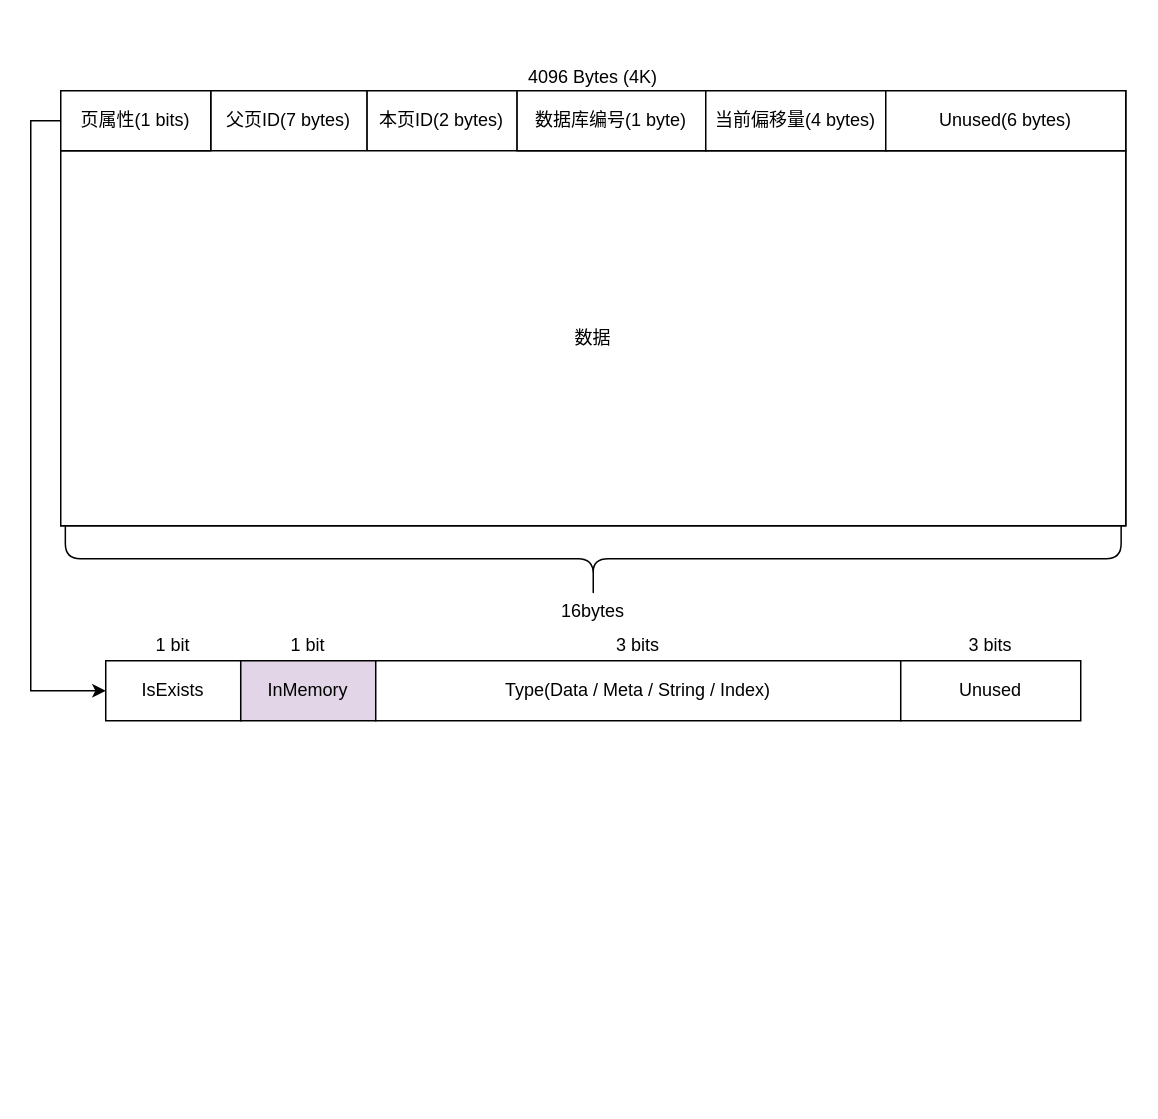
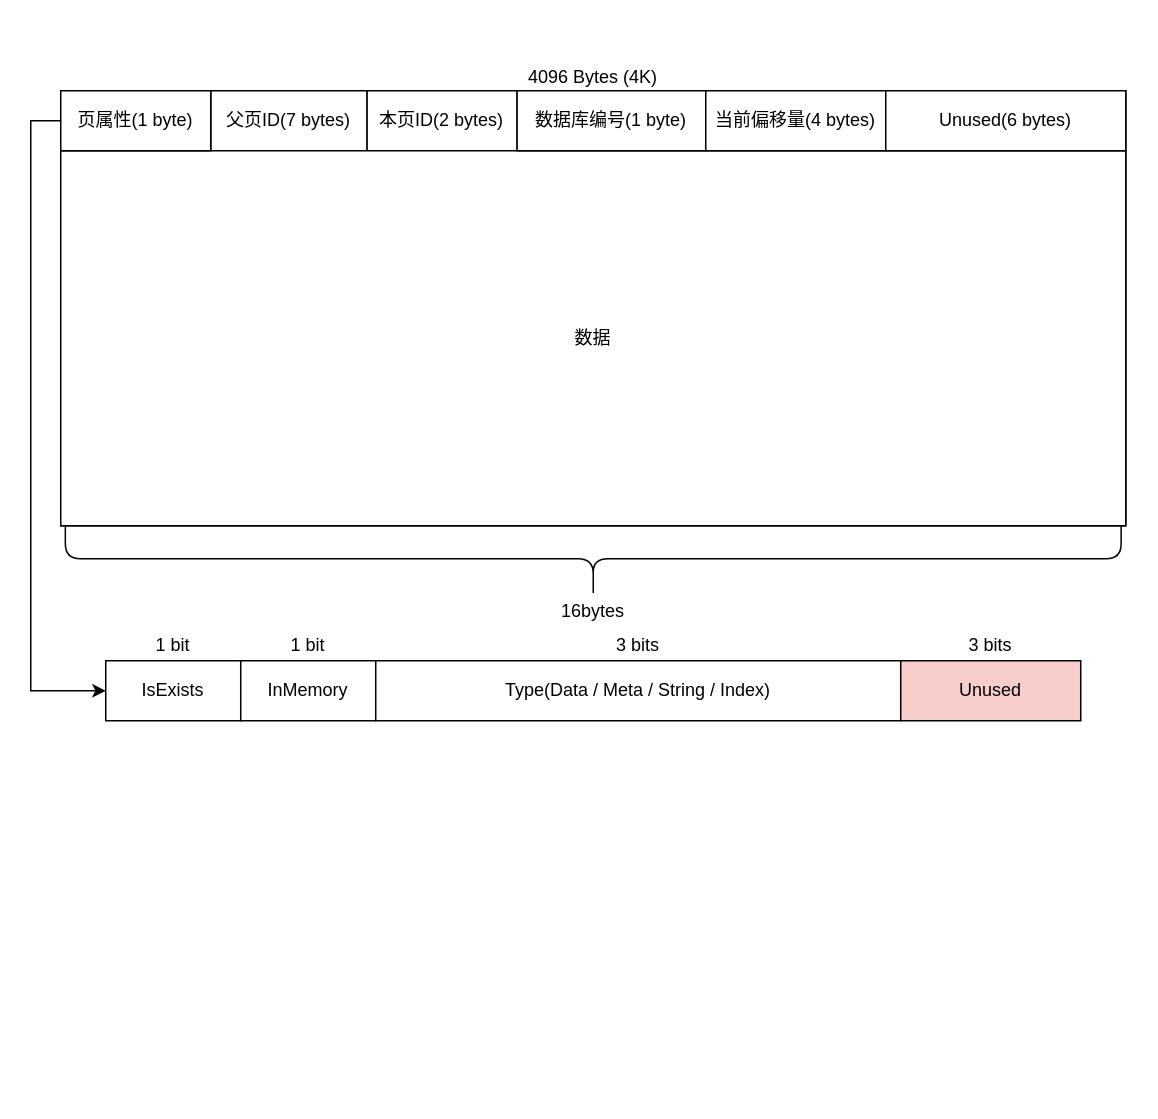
node "页属性(1 bits)": label "页属性(1 bits)" -> "页属性(1 byte)"
node "InMemory": fillcolor #e1d5e7 -> #ffffff
node "Unused": fillcolor #ffffff -> #f8cecc
